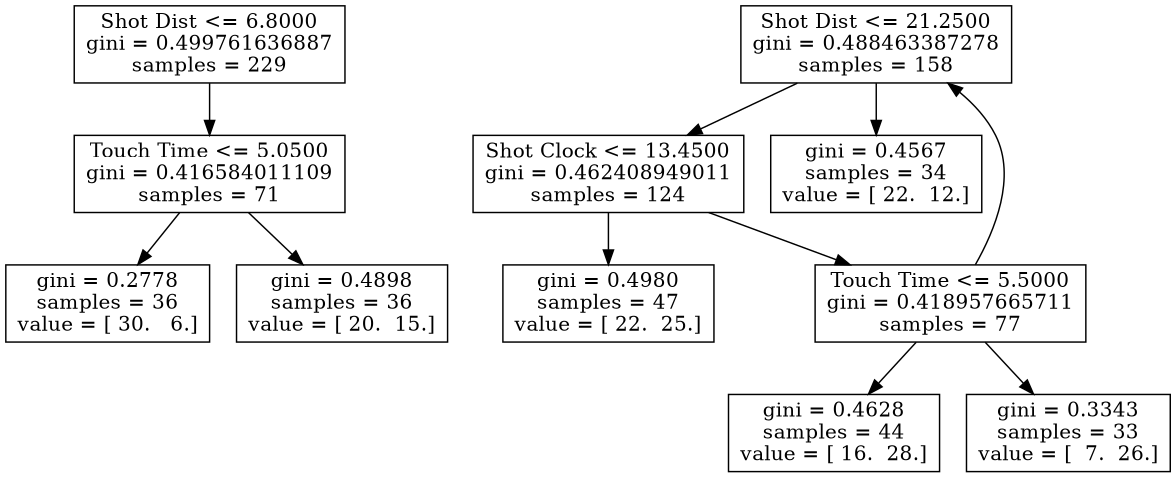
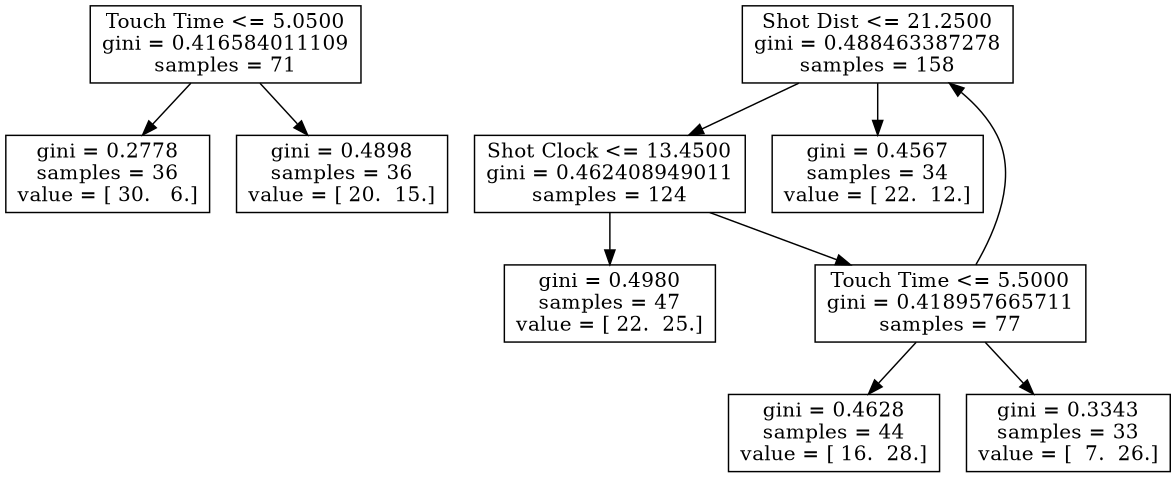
node "Shot Dist <= 6.8000 gini = 0.499761636887 samples = 229": removed
